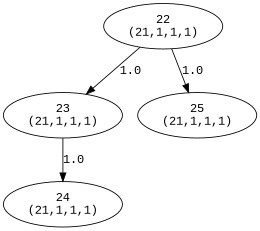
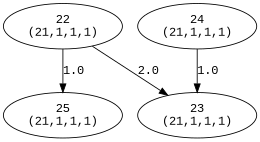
edge "22 (21,1,1,1)" -> "23 (21,1,1,1)": label "1.0" -> "2.0"
edge "23 (21,1,1,1)" -> "24 (21,1,1,1)": reversed
